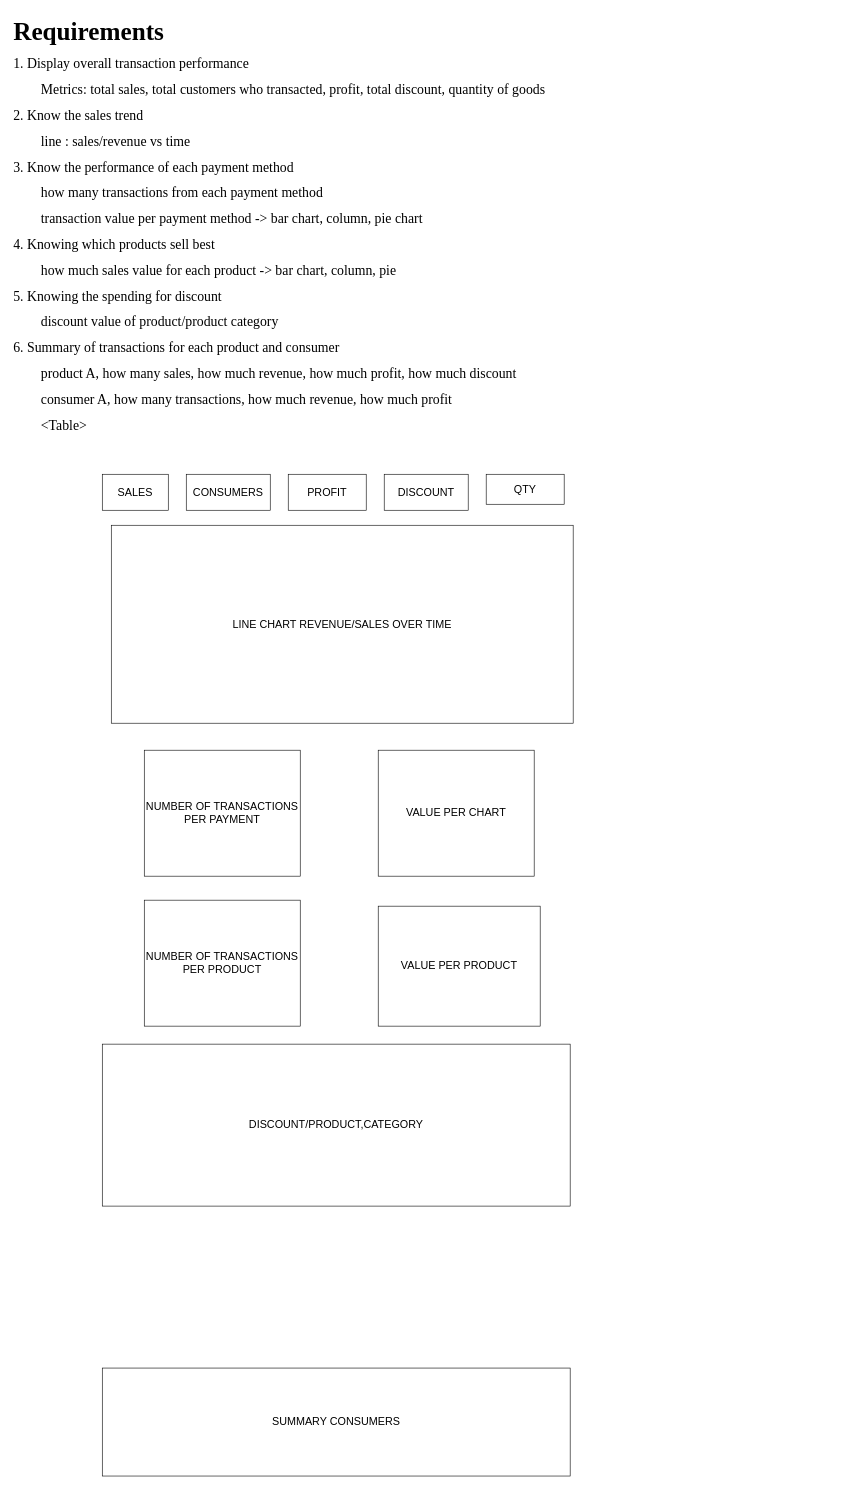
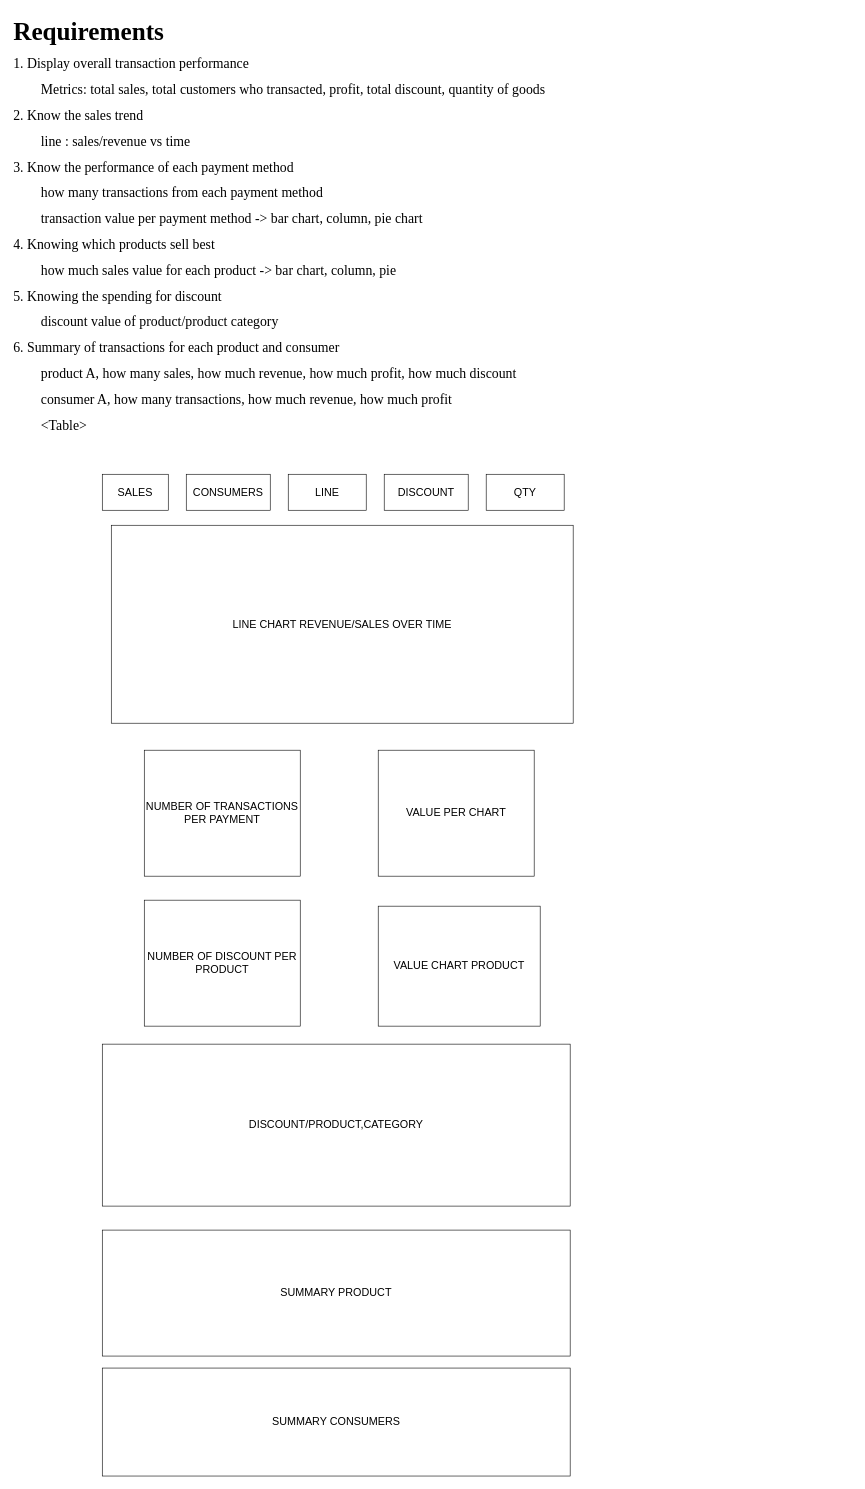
node "QTY": size 78x30 -> 78x36
node "PROFIT": label "PROFIT" -> "LINE"
node "NUMBER OF TRANSACTIONS PER PRODUCT": label "NUMBER OF TRANSACTIONS PER PRODUCT" -> "NUMBER OF DISCOUNT PER PRODUCT"
node "VALUE PER PRODUCT": label "VALUE PER PRODUCT" -> "VALUE CHART PRODUCT"
node "SUMMARY PRODUCT": added
